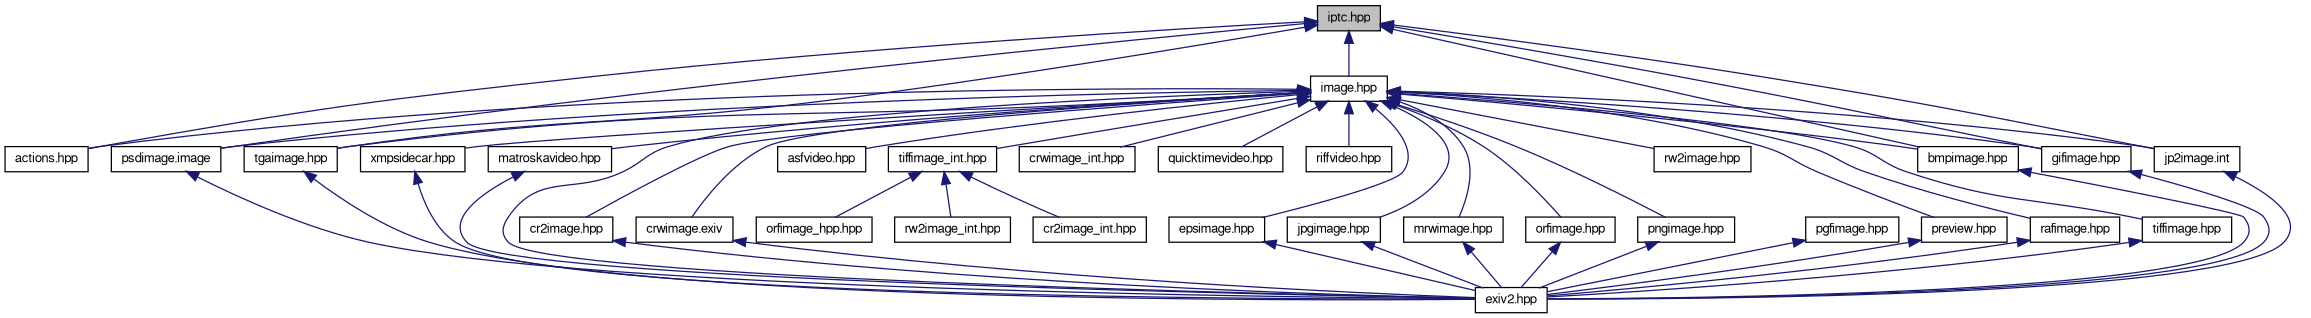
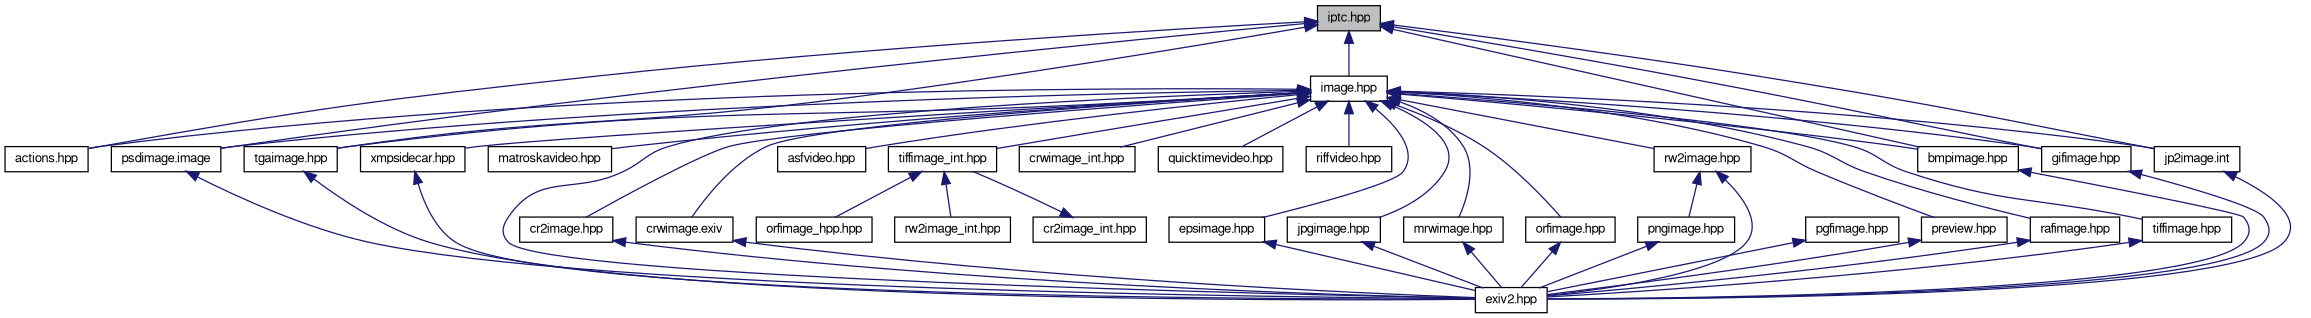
edge "pngimage.hpp" -> "image.hpp": now "pngimage.hpp" -> "rw2image.hpp"
edge "cr2image_int.hpp" -> "tiffimage_int.hpp": reversed
edge "exiv2.hpp" -> "matroskavideo.hpp": now "exiv2.hpp" -> "rw2image.hpp"
